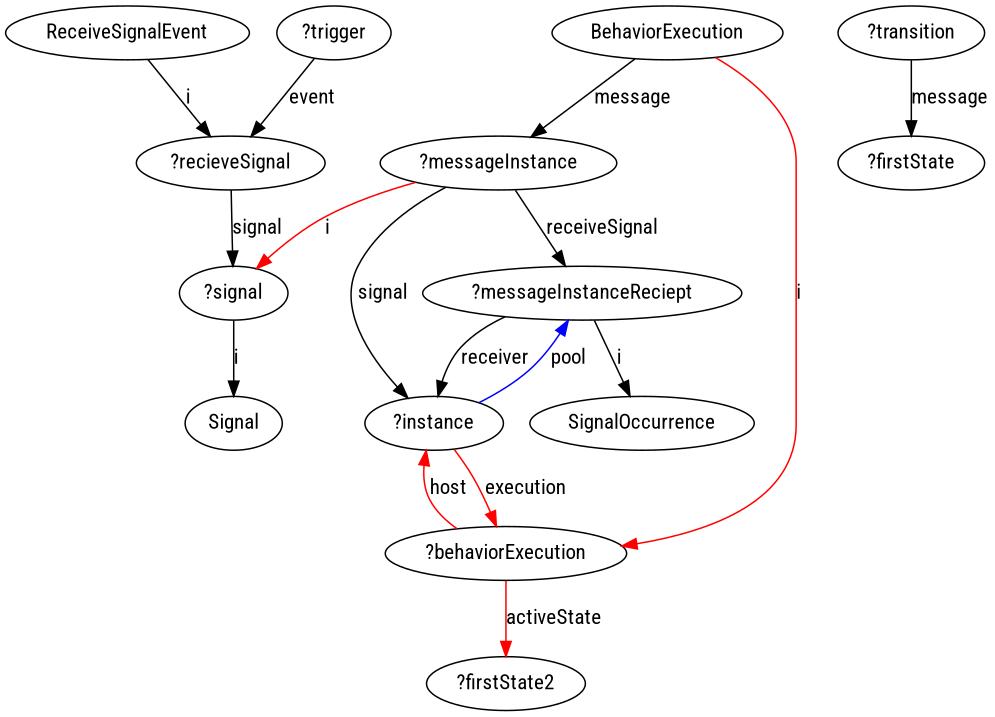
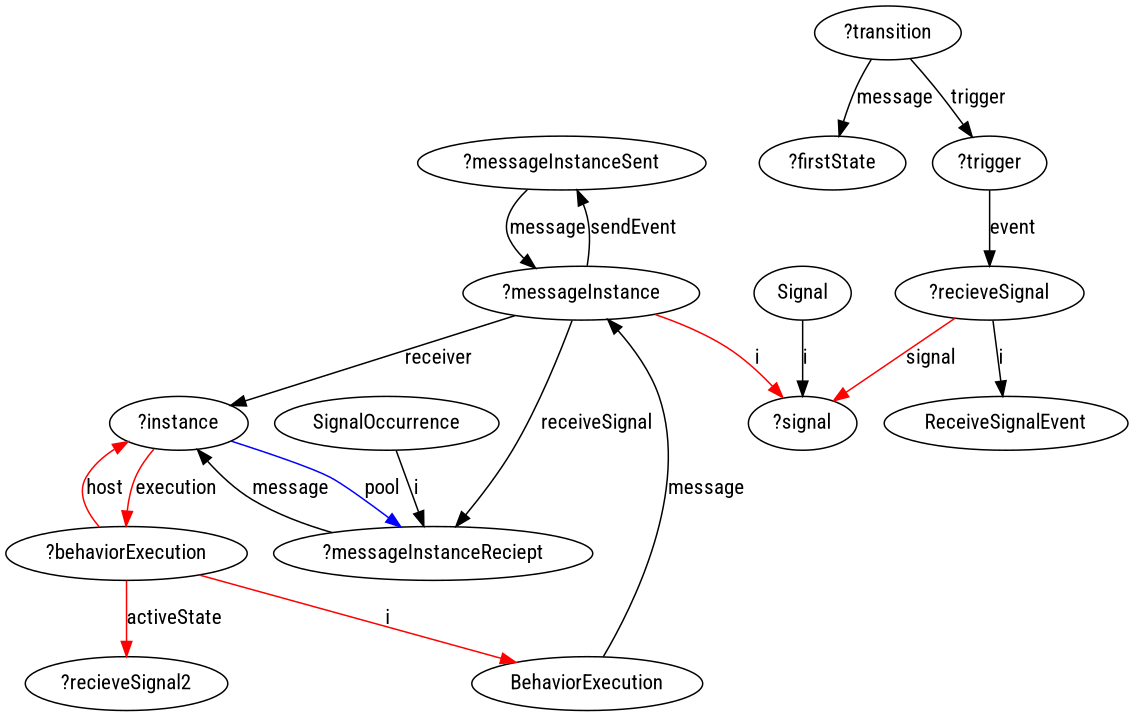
edge "?transition" -> "?trigger": added, label "trigger"
edge "ReceiveSignalEvent" -> "?recieveSignal": reversed
node "?messageInstanceSent": added
edge "?recieveSignal" -> "?signal": color black -> red
edge "?messageInstance" -> "?instance": label "signal" -> "receiver"
edge "BehaviorExecution" -> "?behaviorExecution": reversed
edge "?signal" -> "Signal": reversed
edge "?messageInstanceReciept" -> "SignalOccurrence": reversed
edge "?messageInstanceReciept" -> "?instance": label "receiver" -> "message"
node "?firstState2": label "?firstState2" -> "?recieveSignal2"
